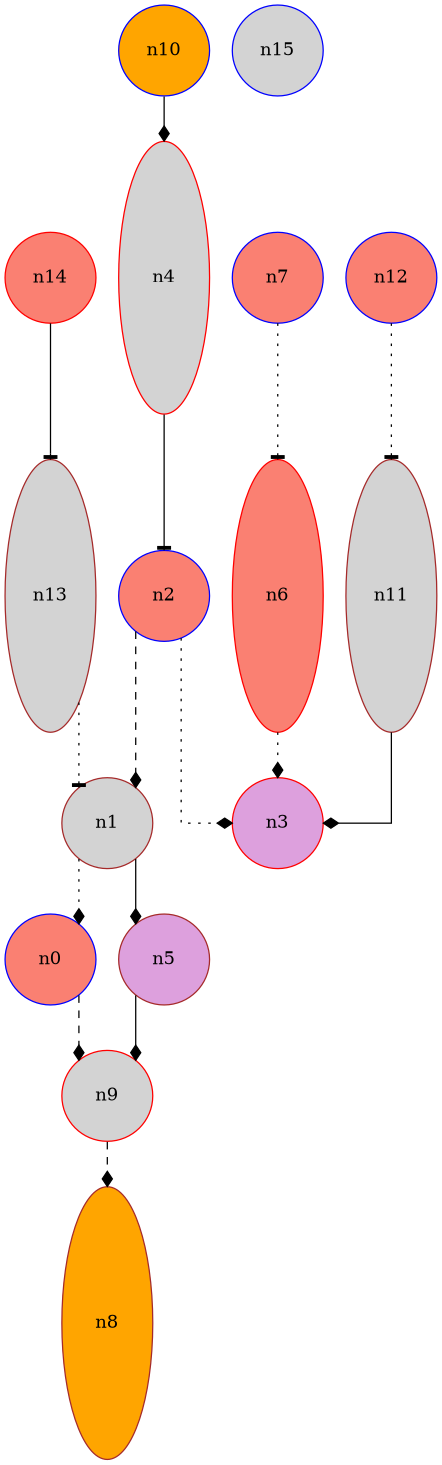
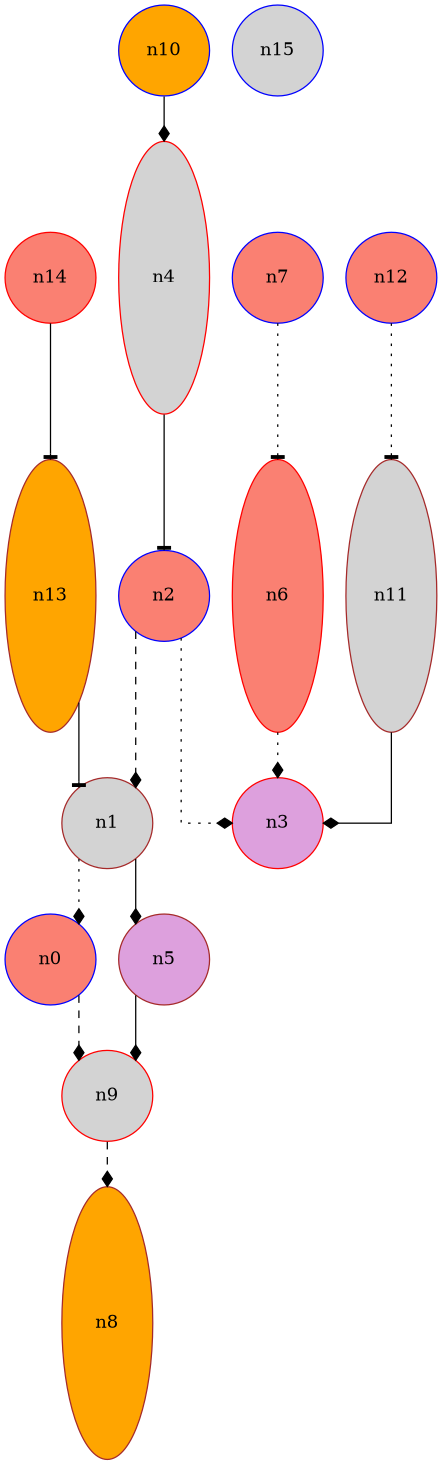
node "n13": fillcolor lightgrey -> orange
edge "n13" -> "n1": style dotted -> solid
